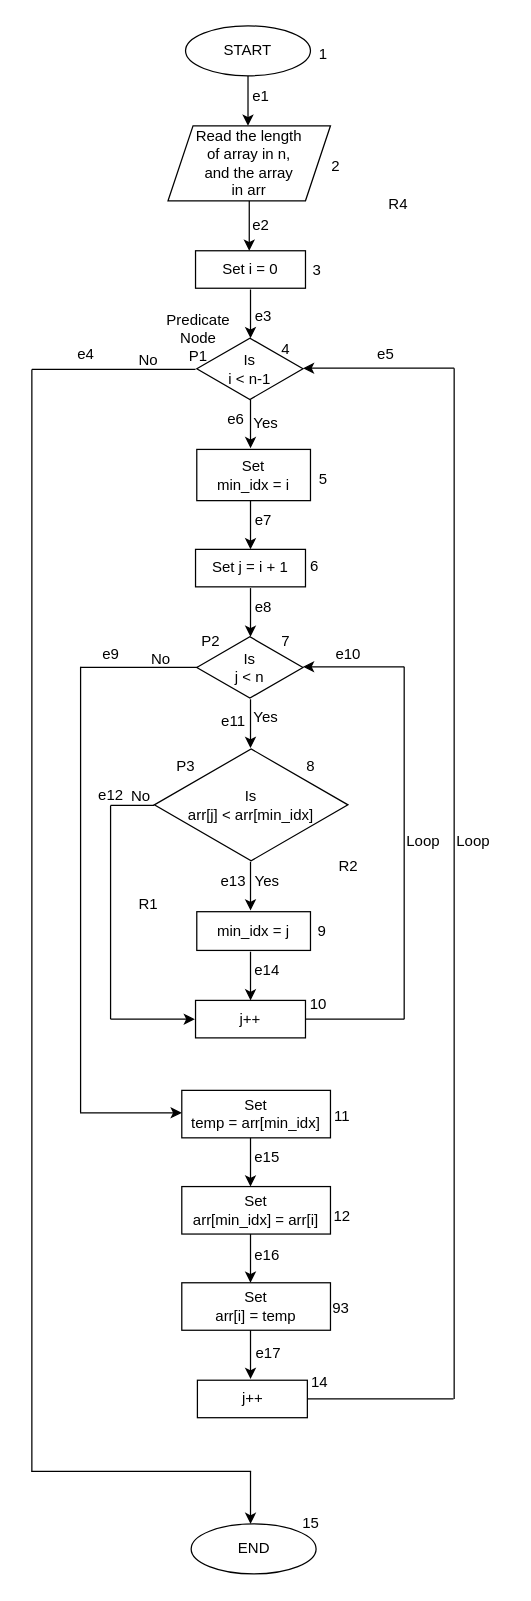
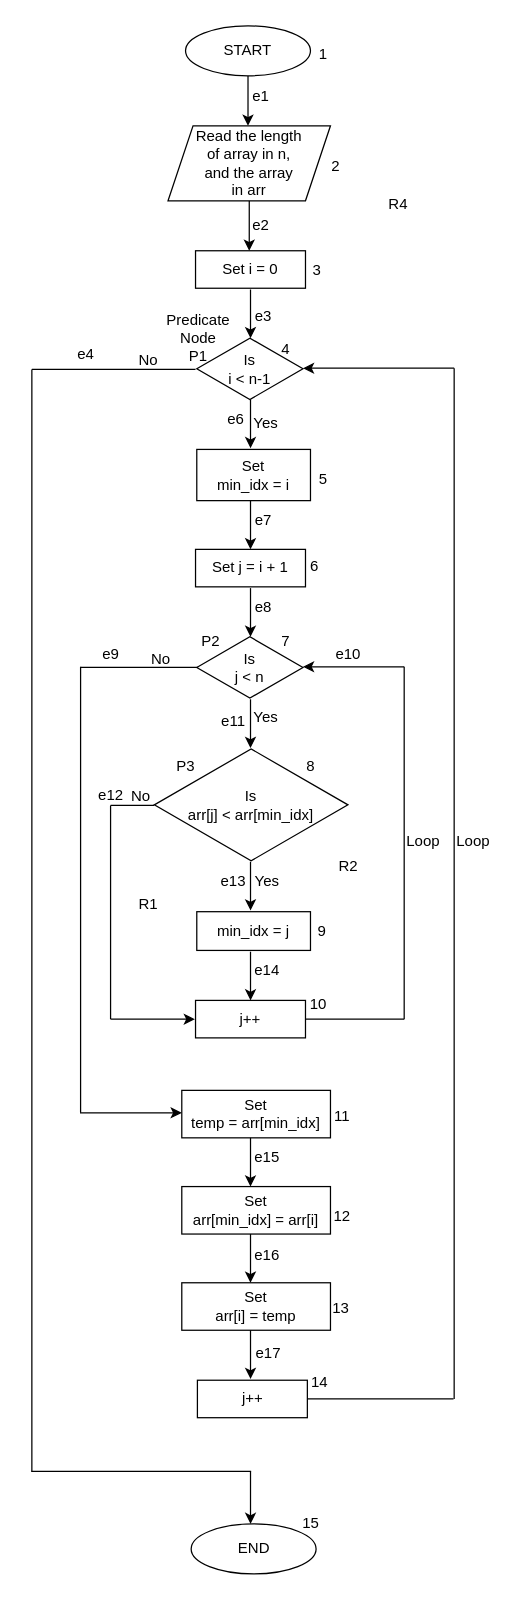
node "e5": removed
node "93": label "93" -> "13"
